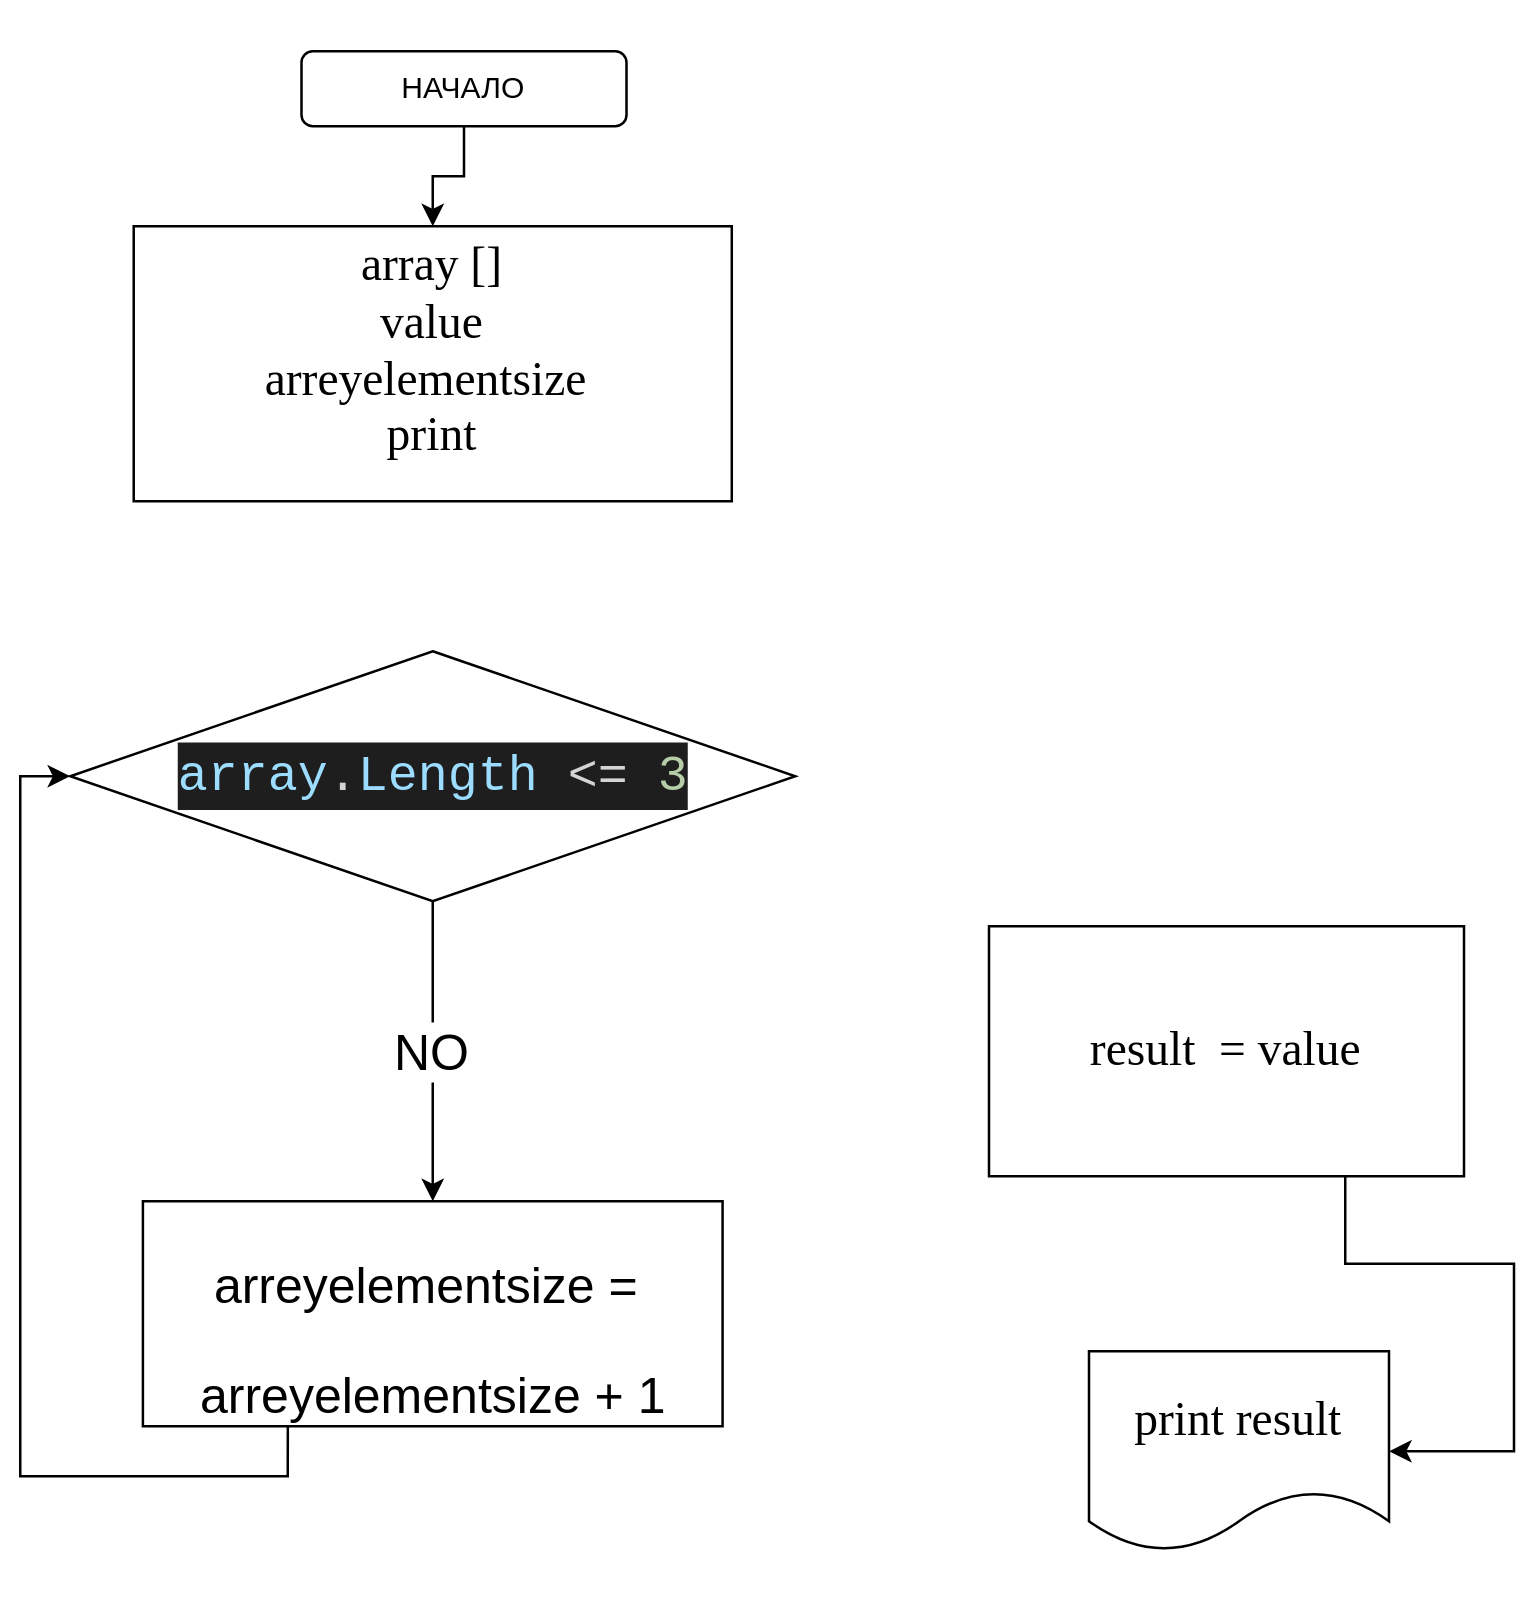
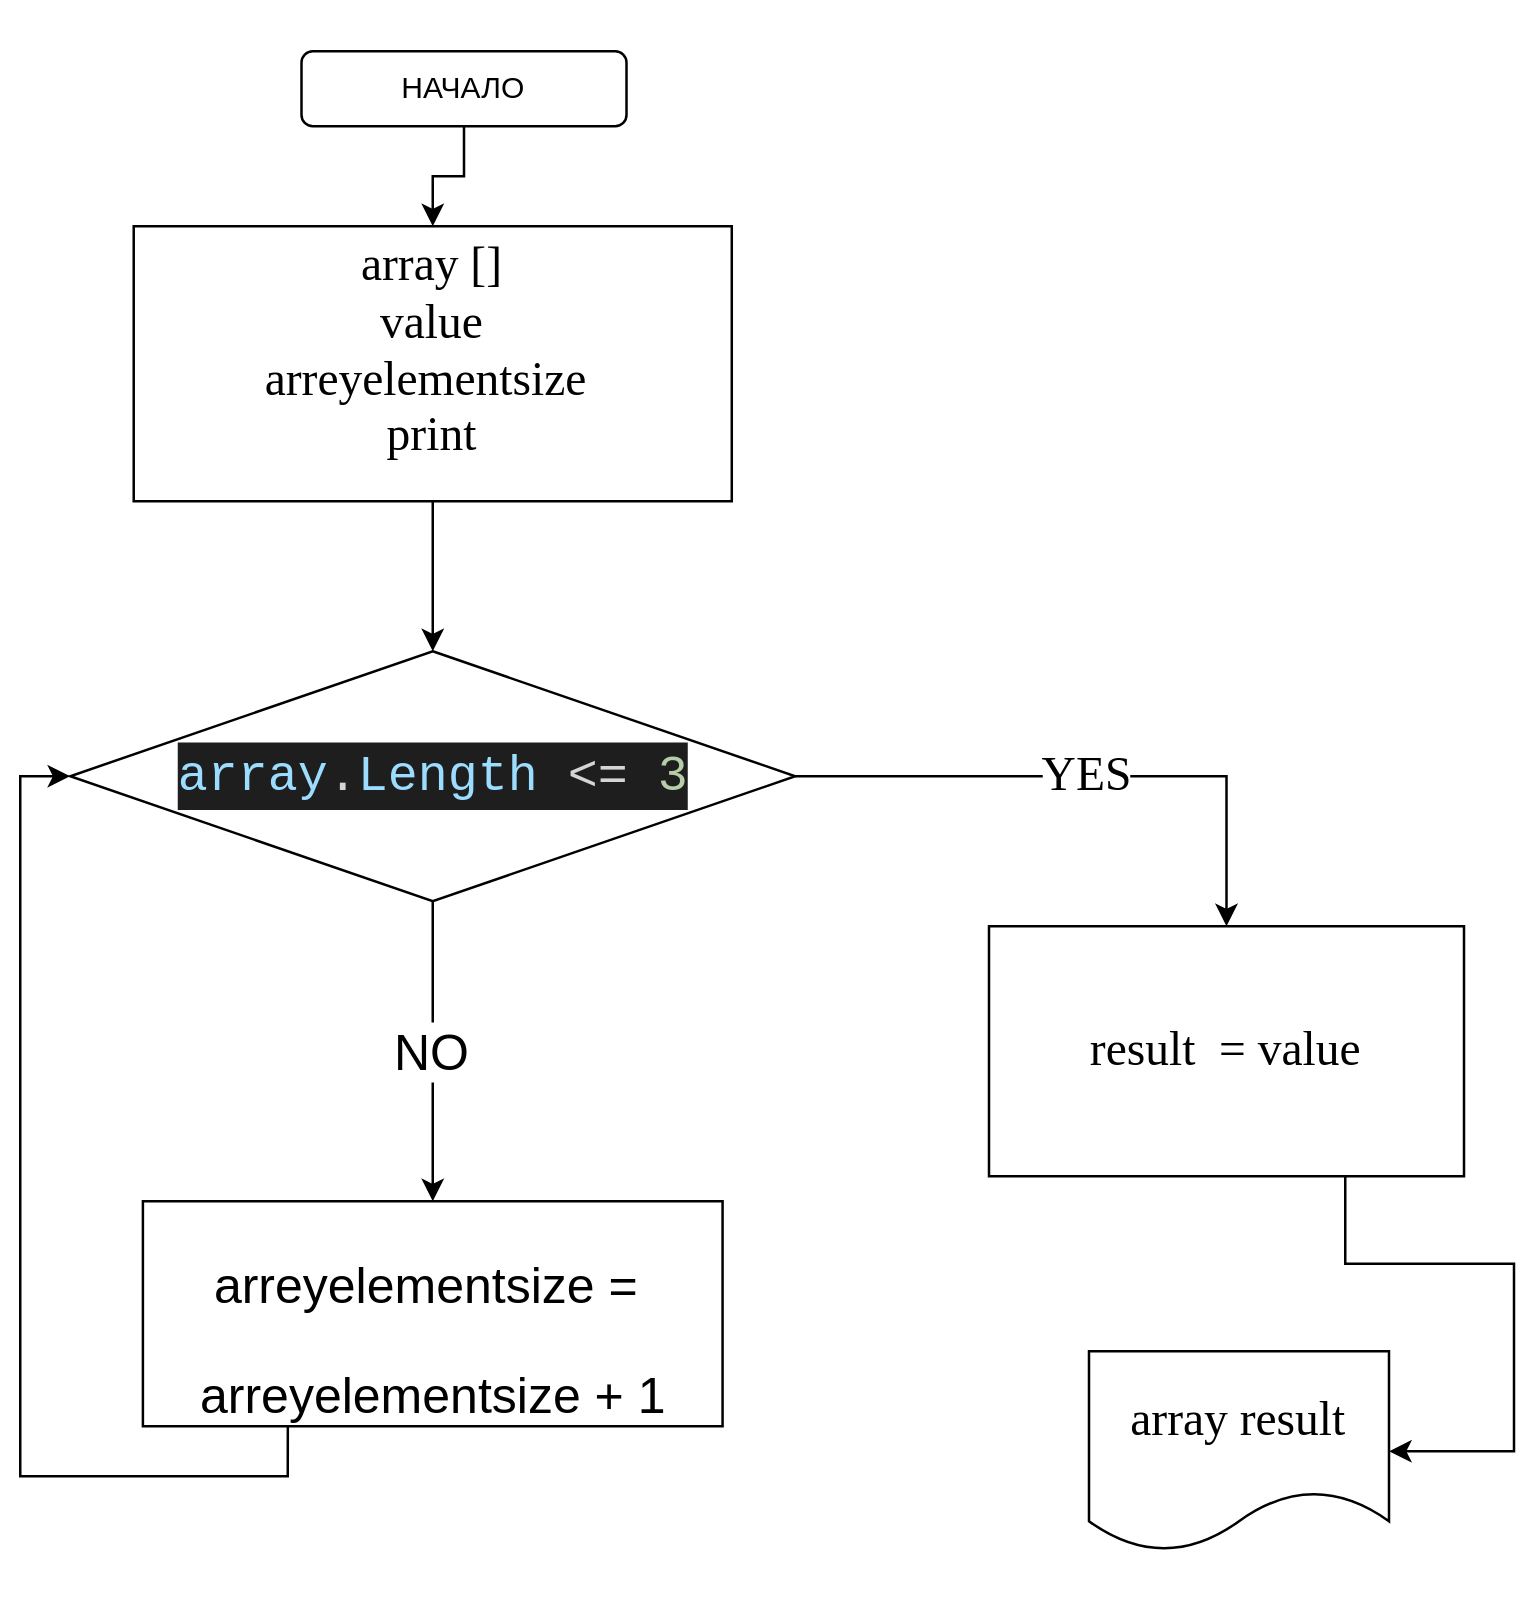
edge "array []valuearreyelementsize print" -> "array.Length <= 3": added
edge "array.Length <= 3" -> "result = value": added, label "YES"
node "print result": label "print result" -> "array result"
